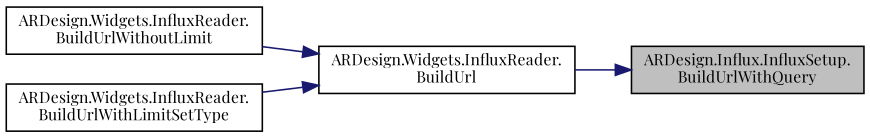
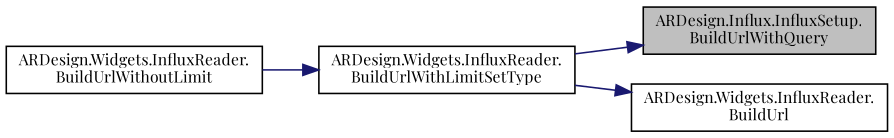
edge "ARDesign.Widgets.InfluxReader. BuildUrlWithoutLimit" -> "ARDesign.Widgets.InfluxReader. BuildUrl": now "ARDesign.Widgets.InfluxReader. BuildUrlWithoutLimit" -> "ARDesign.Widgets.InfluxReader. BuildUrlWithLimitSetType"
edge "ARDesign.Widgets.InfluxReader. BuildUrl" -> "ARDesign.Influx.InfluxSetup. BuildUrlWithQuery": now "ARDesign.Widgets.InfluxReader. BuildUrlWithLimitSetType" -> "ARDesign.Influx.InfluxSetup. BuildUrlWithQuery"
